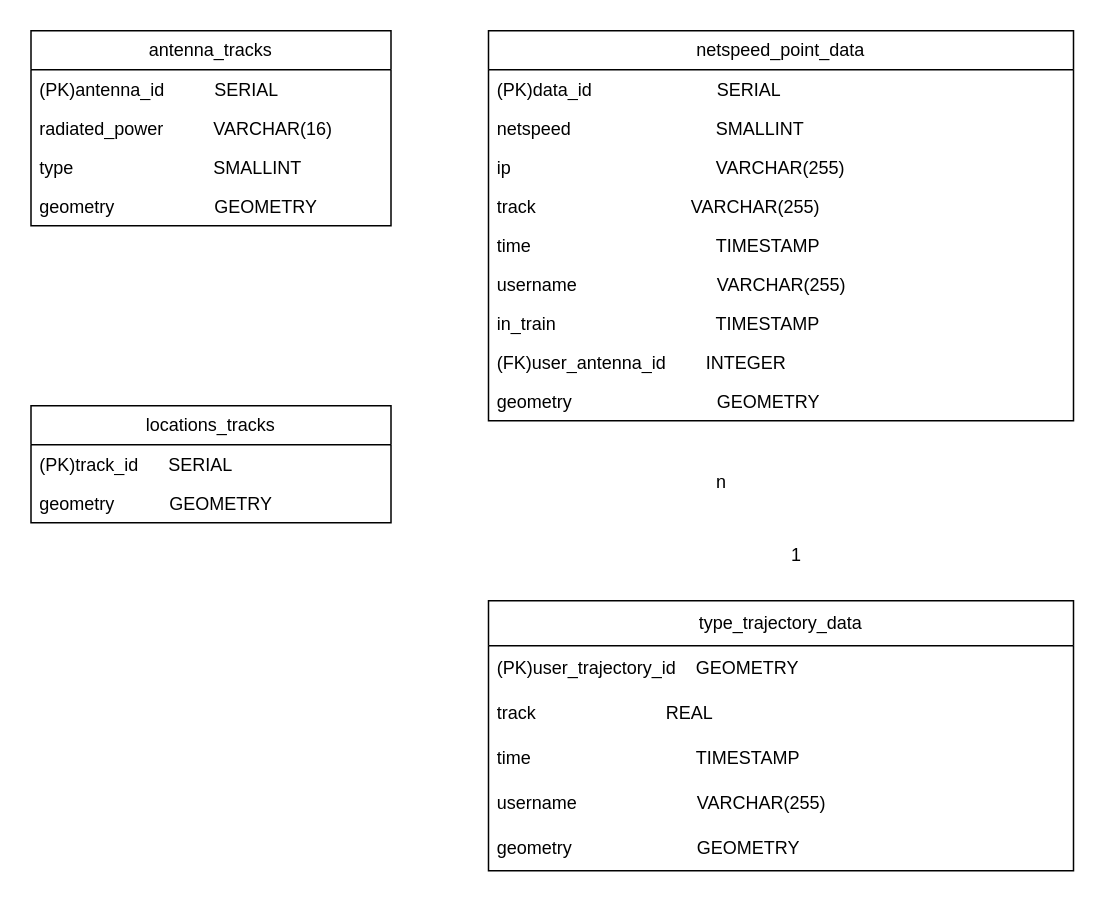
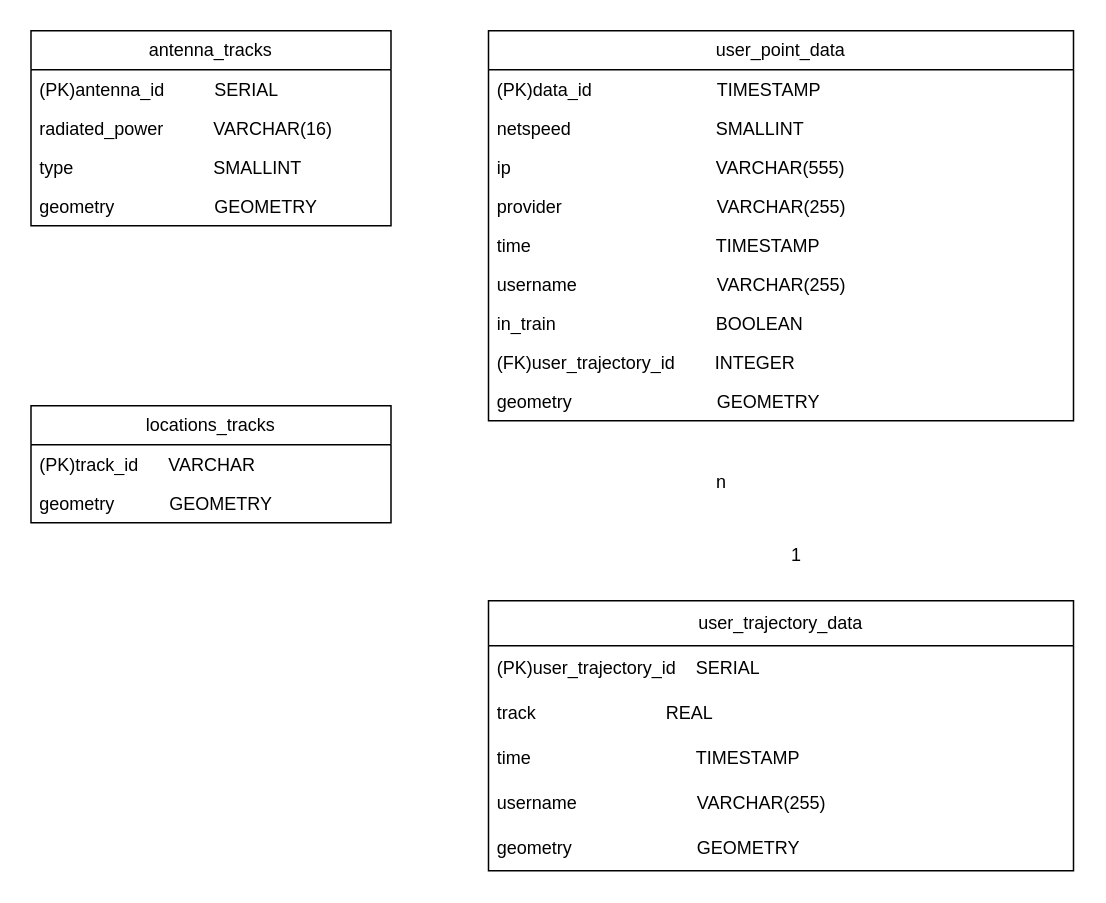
node "netspeed_point_data": label "netspeed_point_data" -> "user_point_data"
node "(PK)data_id SERIAL": label "(PK)data_id SERIAL" -> "(PK)data_id TIMESTAMP"
node "ip VARCHAR(255)": label "ip VARCHAR(255)" -> "ip VARCHAR(555)"
node "track VARCHAR(255)": label "track VARCHAR(255)" -> "provider VARCHAR(255)"
node "in_train TIMESTAMP": label "in_train TIMESTAMP" -> "in_train BOOLEAN"
node "(FK)user_antenna_id INTEGER": label "(FK)user_antenna_id INTEGER" -> "(FK)user_trajectory_id INTEGER"
node "(PK)track_id SERIAL": label "(PK)track_id SERIAL" -> "(PK)track_id VARCHAR"
node "type_trajectory_data": label "type_trajectory_data" -> "user_trajectory_data"
node "(PK)user_trajectory_id GEOMETRY": label "(PK)user_trajectory_id GEOMETRY" -> "(PK)user_trajectory_id SERIAL"
